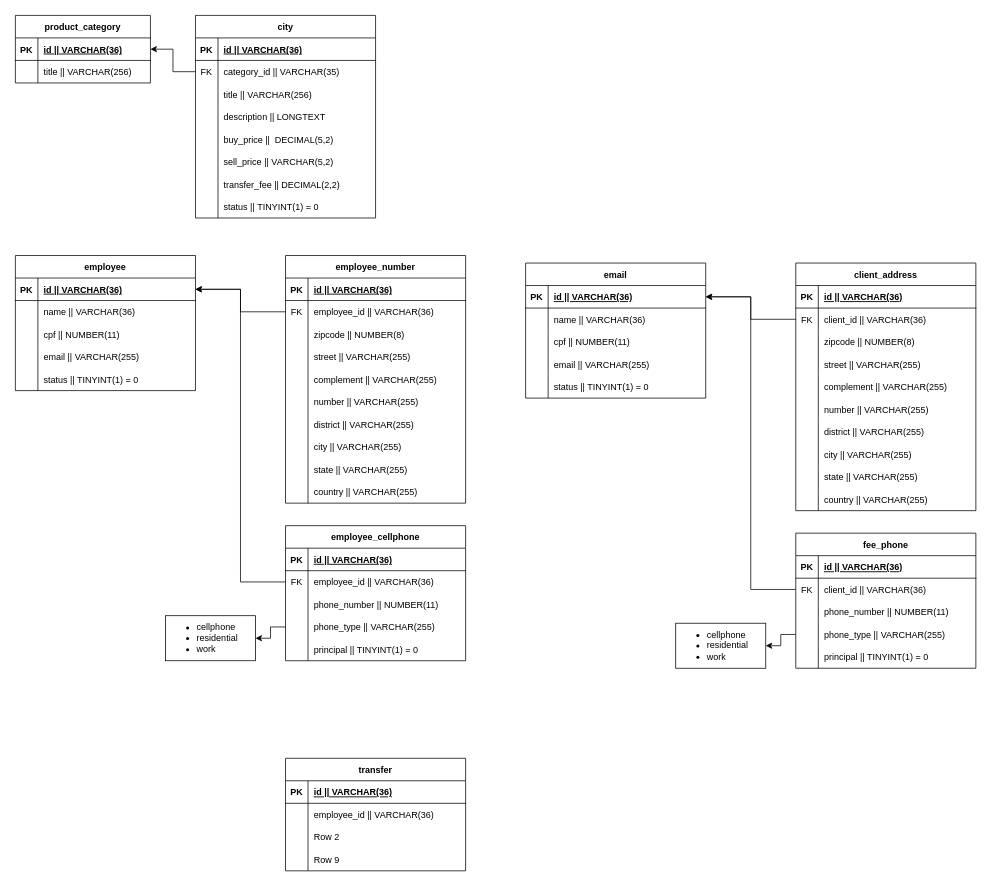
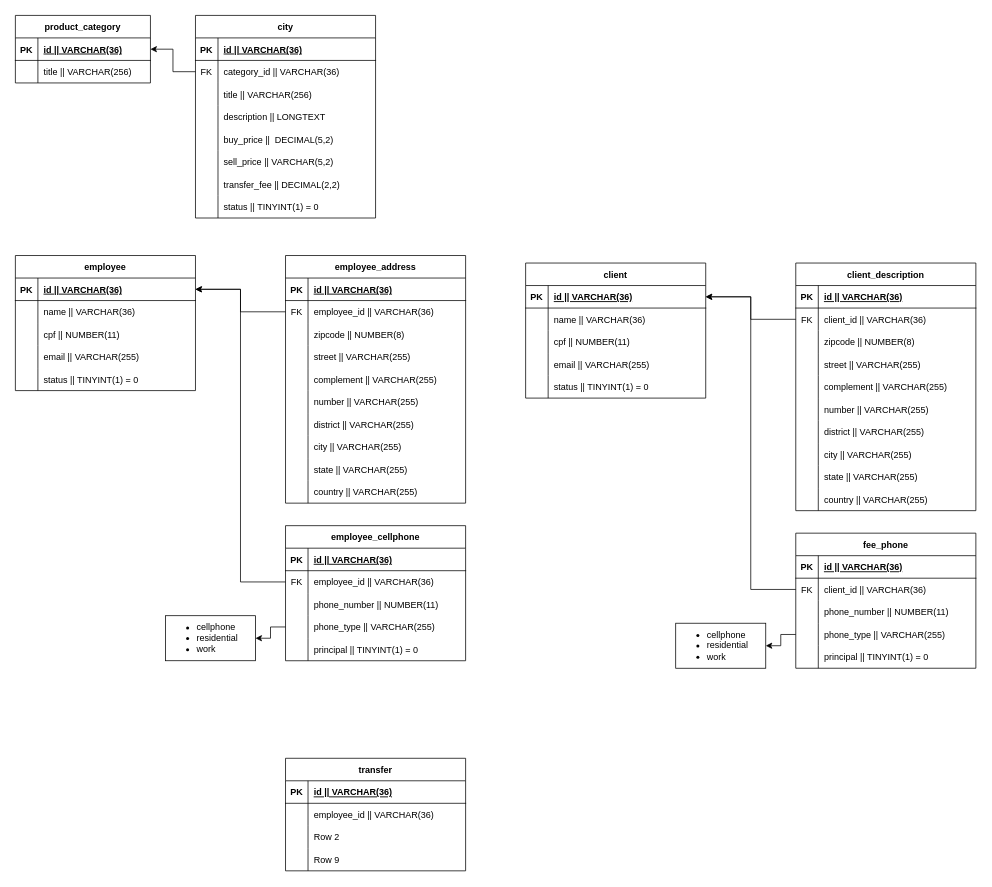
node "category_id || VARCHAR(35)": label "category_id || VARCHAR(35)" -> "category_id || VARCHAR(36)"
node "employee_number": label "employee_number" -> "employee_address"
node "email": label "email" -> "client"
node "client_address": label "client_address" -> "client_description"
